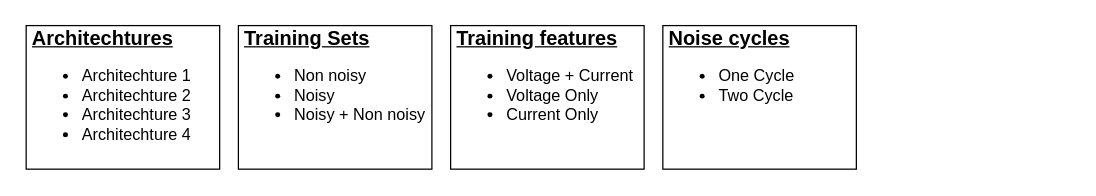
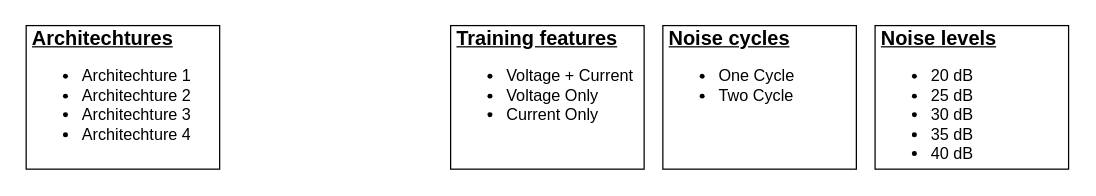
node "Training Sets Non noisy Noisy Noisy + Non noisy": removed
node "Noise levels 20 dB 25 dB 30 dB 35 dB 40 dB": added
